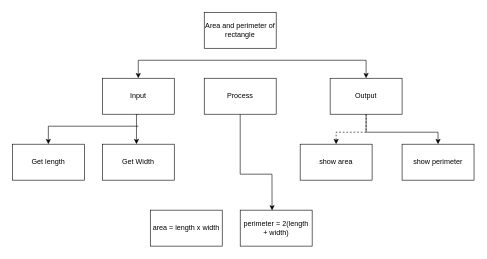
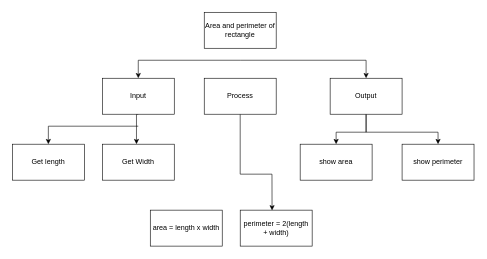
edge "Output" -> "show area": style dashed -> solid
